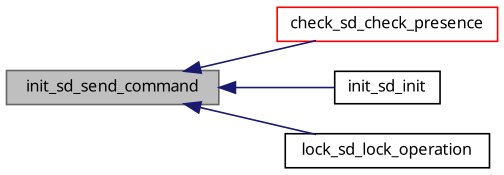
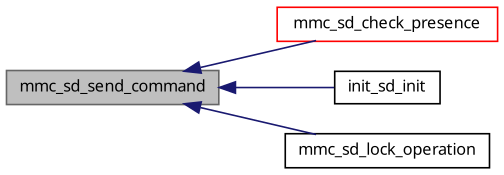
node "check_sd_check_presence": label "check_sd_check_presence" -> "mmc_sd_check_presence"
node "init_sd_send_command": label "init_sd_send_command" -> "mmc_sd_send_command"
node "lock_sd_lock_operation": label "lock_sd_lock_operation" -> "mmc_sd_lock_operation"
